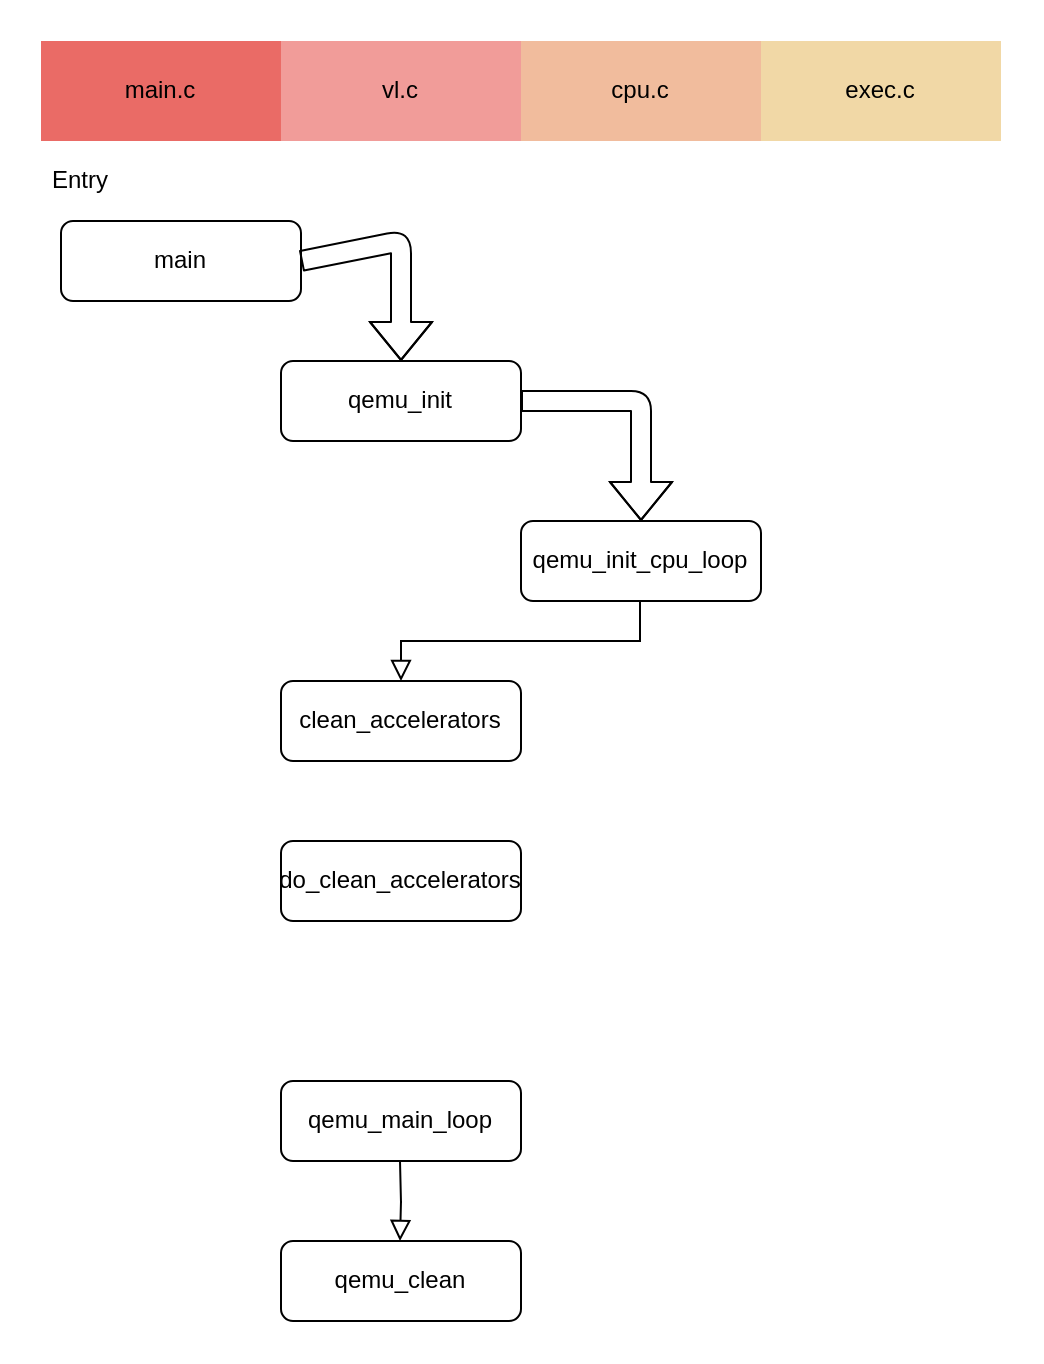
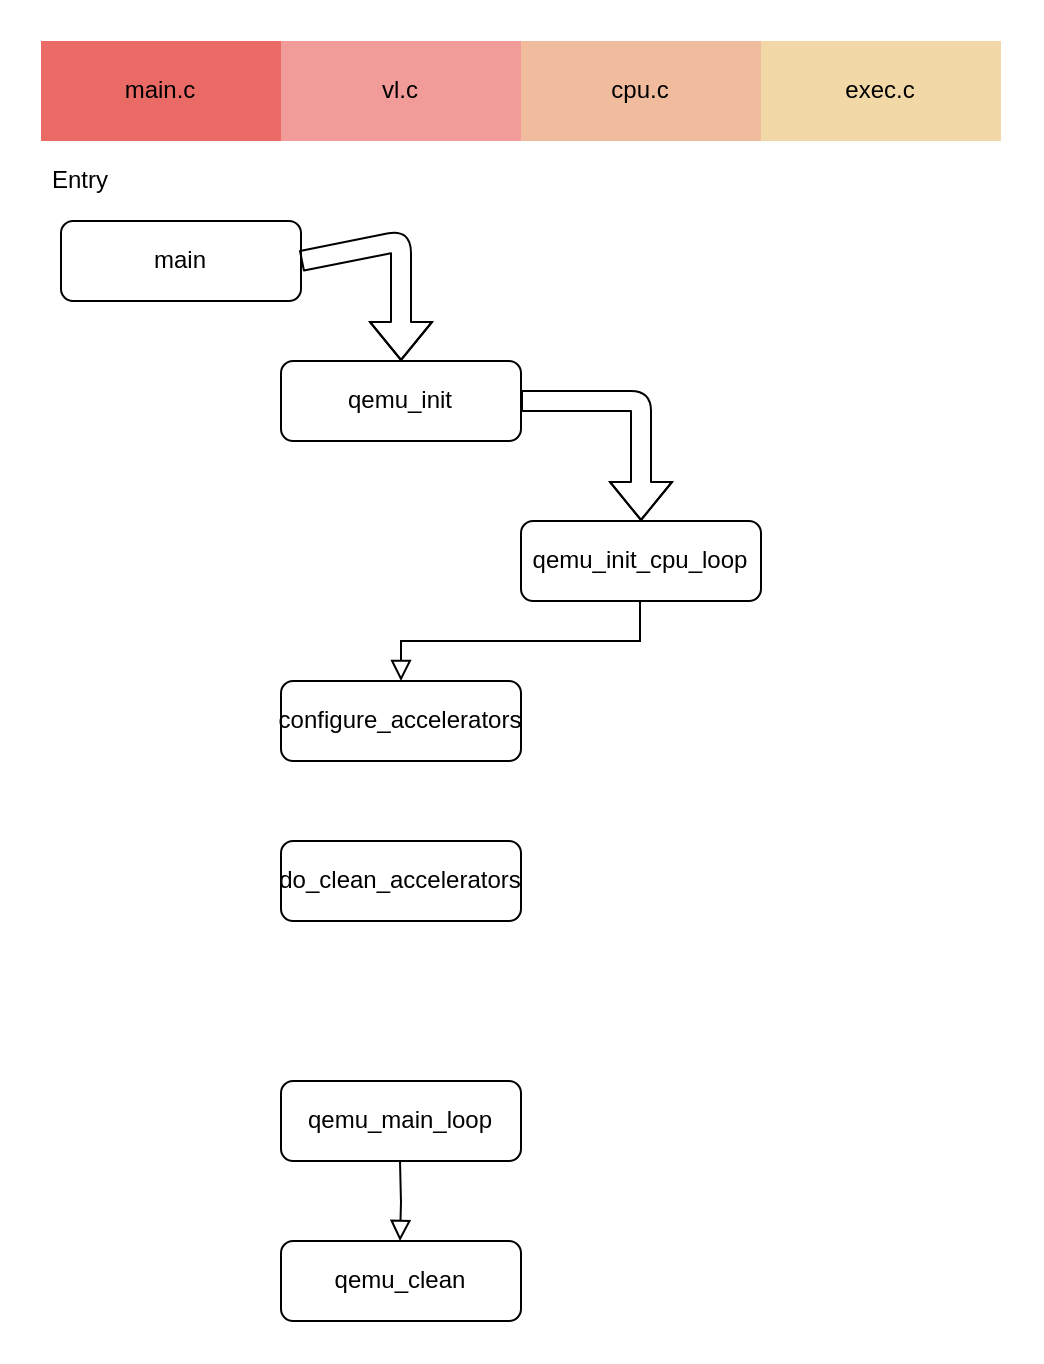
node "clean_accelerators": label "clean_accelerators" -> "configure_accelerators"
